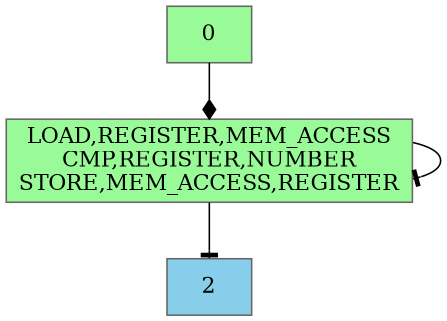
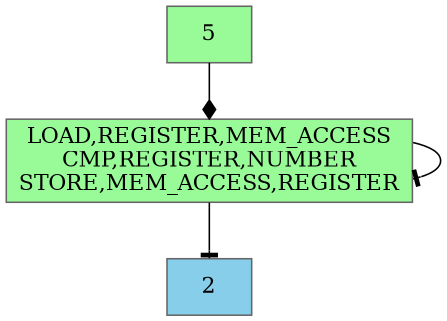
node "0": label "0" -> "5"
